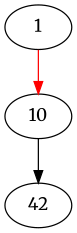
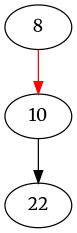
node "1": label "1" -> "8"
node "42": label "42" -> "22"
